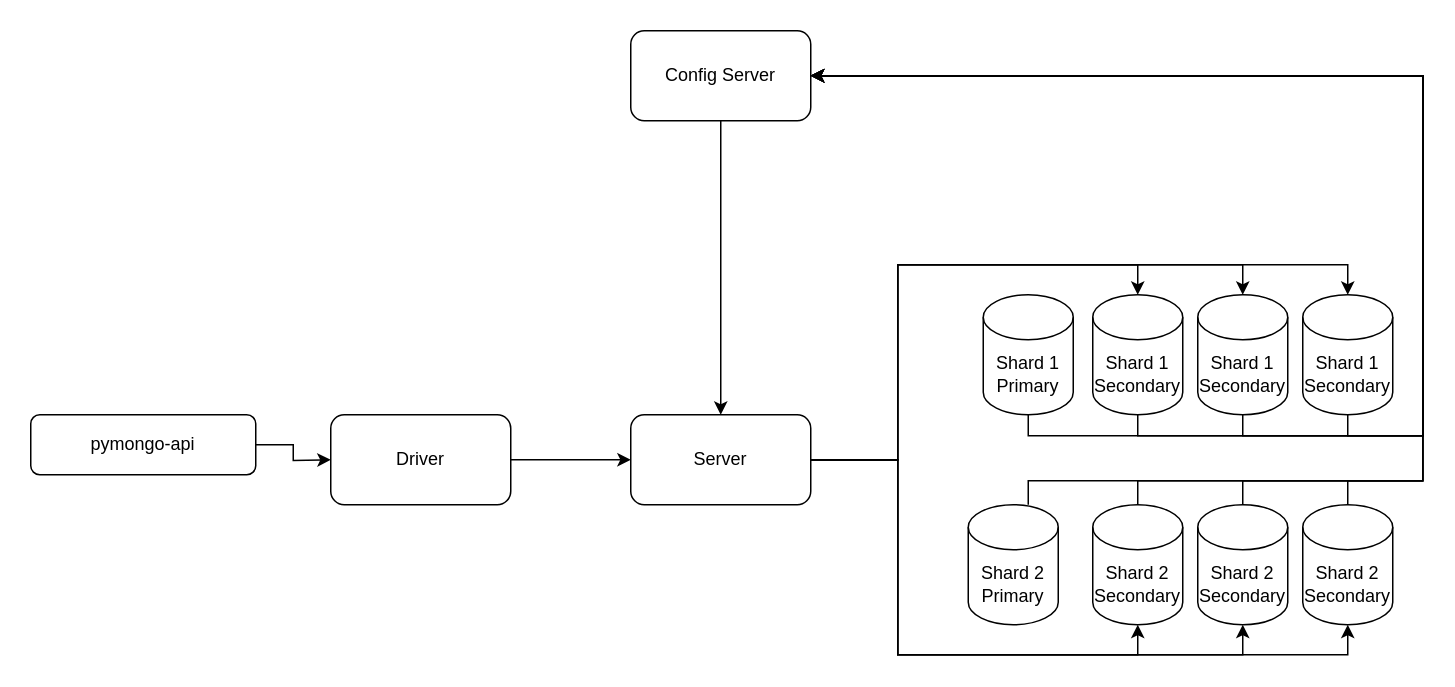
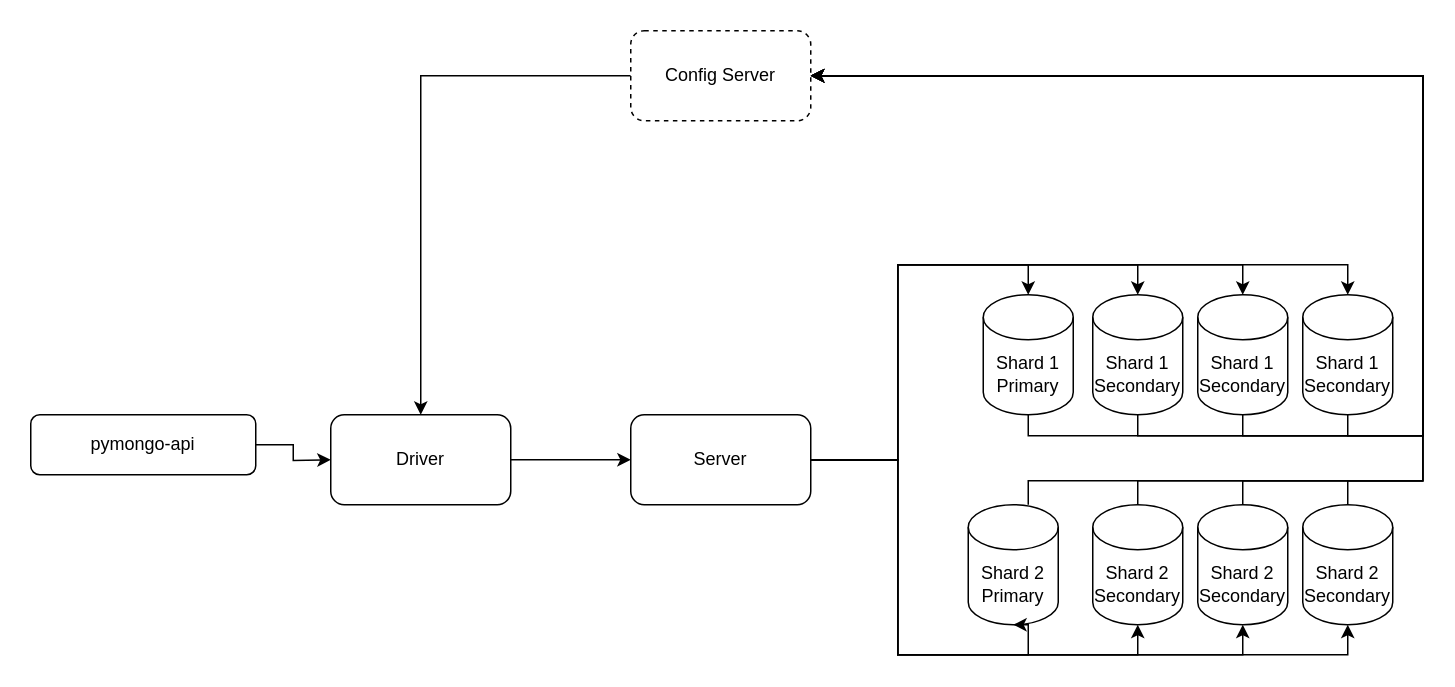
node "Config Server": style solid -> dashed
edge "Config Server" -> "Server": now "Config Server" -> "Driver"
edge "Server" -> "Shard 1 Primary": added
edge "Server" -> "Shard 2 Primary": added
